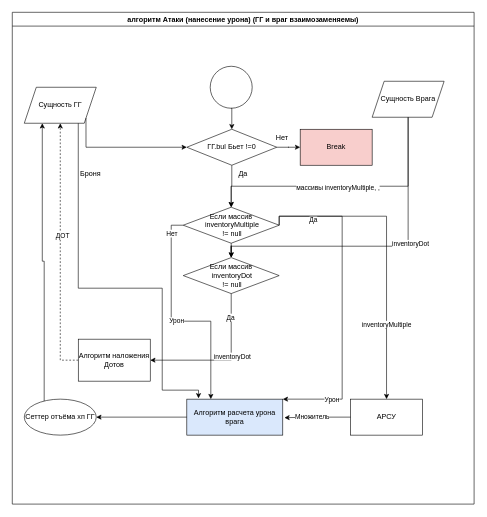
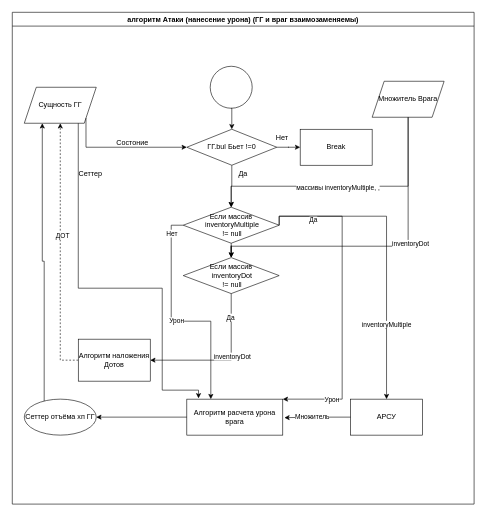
node "Сущность Врага": label "Сущность Врага" -> "Множитель Врага"
node "Состоние": added
node "Break": fillcolor #f8cecc -> #ffffff
node "Броня": label "Броня" -> "Сеттер"
node "Алгоритм расчета урона врага": fillcolor #dae8fc -> #ffffff
